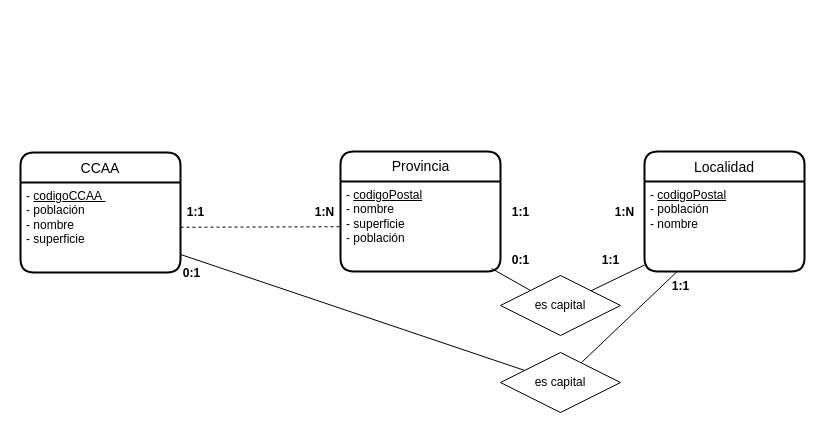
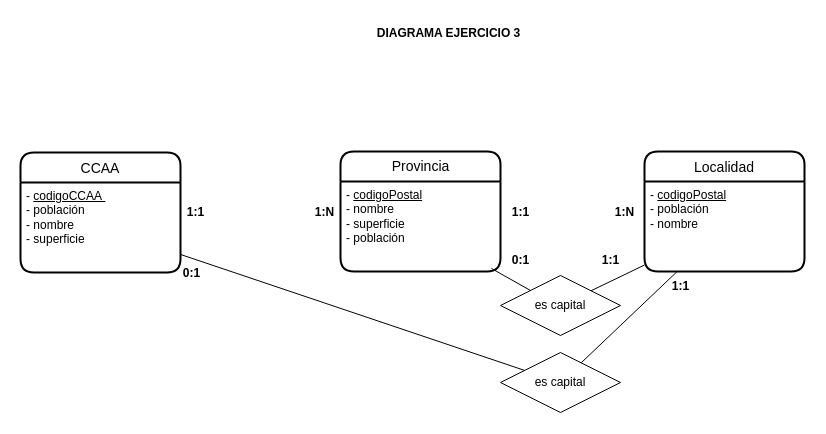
node "DIAGRAMA EJERCICIO 3": added
edge "- codigoPostal - nombre - superficie - población" -- "- codigoCCAA - población - nombre - superficie": removed
